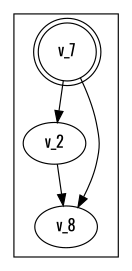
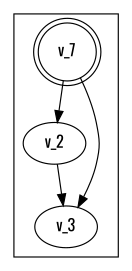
node "v_8": label "v_8" -> "v_3"
